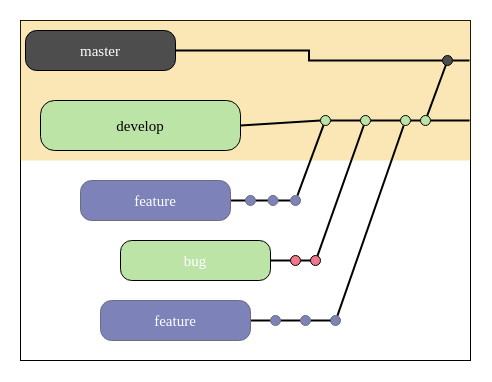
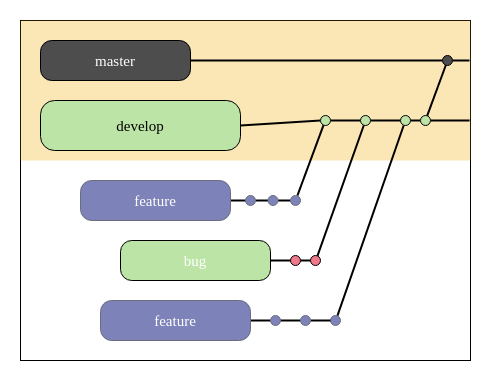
node "master": moved (101, 51) -> (116, 61)
